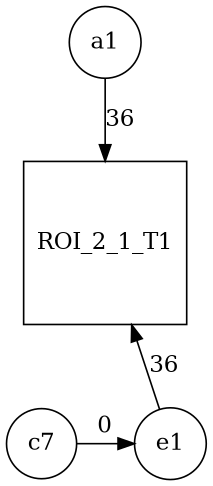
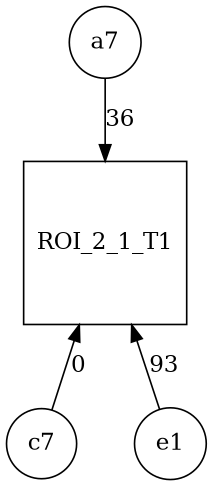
node "a1": label "a1" -> "a7"
edge "e1" -> "ROI_2_1_T1": label "36" -> "93"
edge "c7" -> "e1": now "c7" -> "ROI_2_1_T1"
